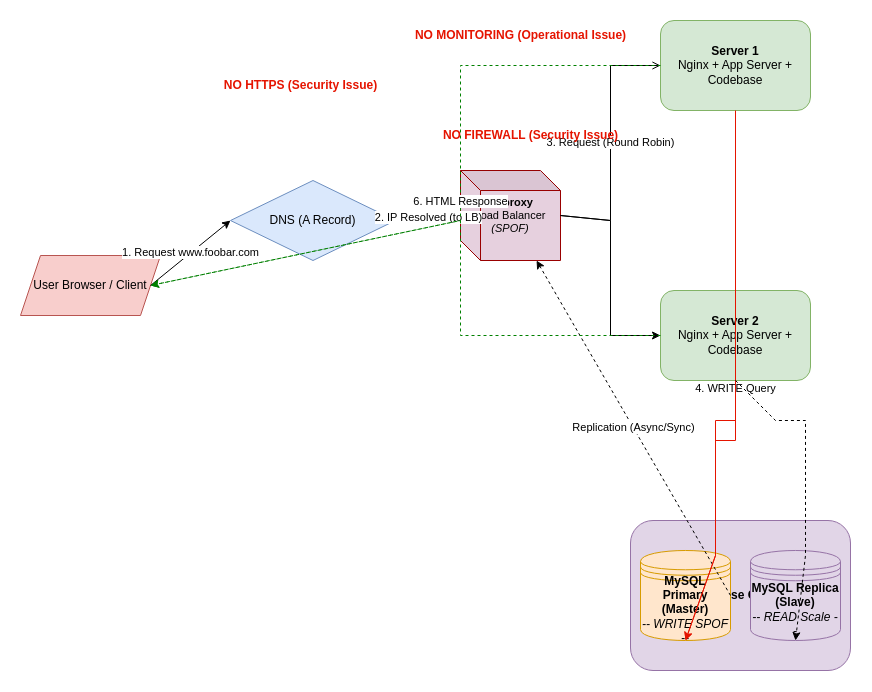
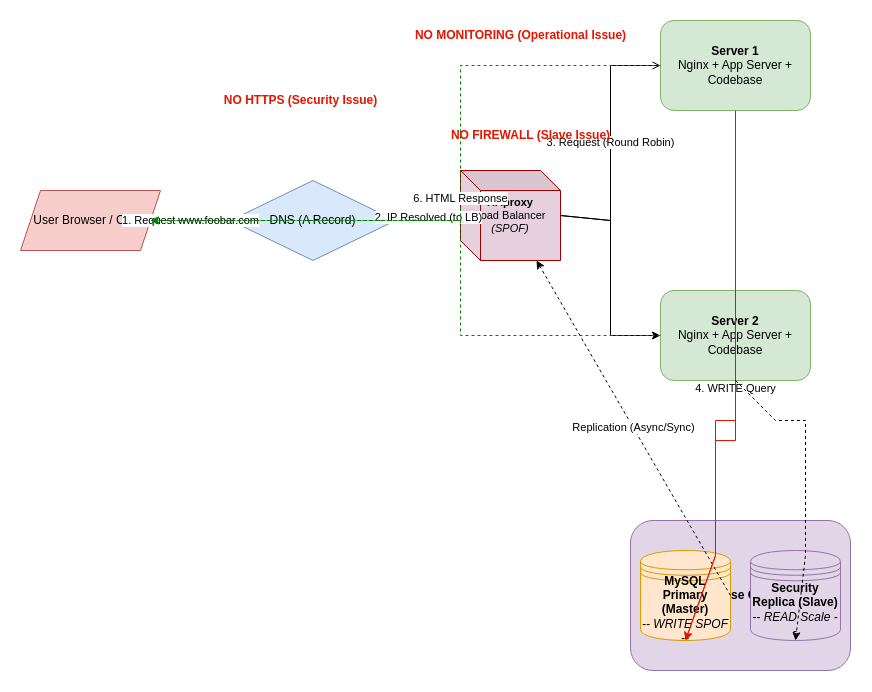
node "NO HTTPS (Security Issue)": moved (301, 86) -> (301, 101)
node "NO FIREWALL (Security Issue)": label "NO FIREWALL (Security Issue)" -> "NO FIREWALL (Slave Issue)"
node "User Browser / Client": moved (91, 286) -> (91, 221)
node "MySQL Replica (Slave) -- READ Scale --": label "MySQL Replica (Slave) -- READ Scale --" -> "Security Replica (Slave) -- READ Scale --"
